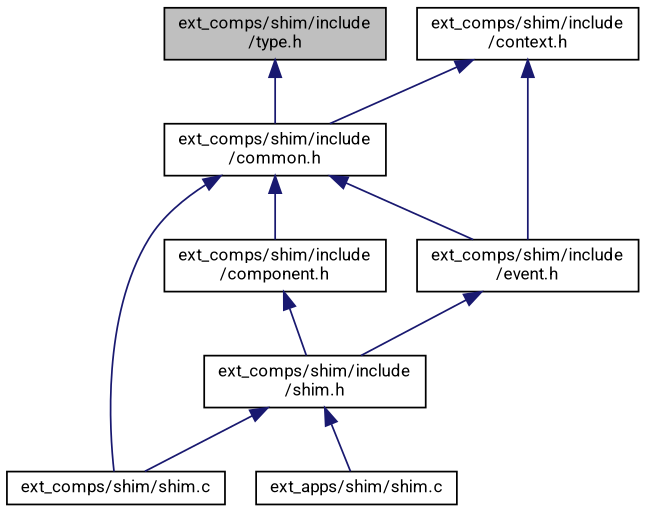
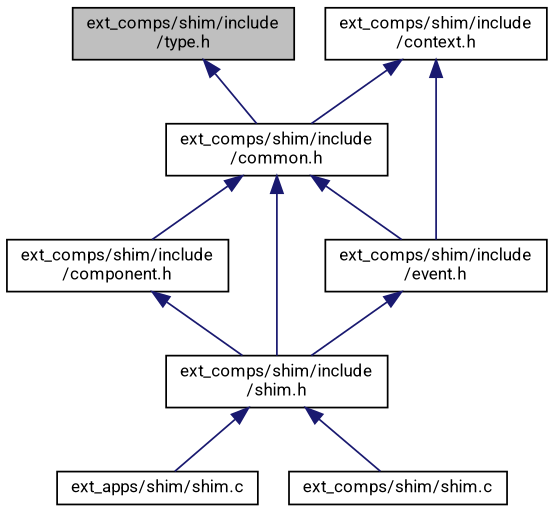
edge "ext_comps/shim/shim.c" -> "ext_comps/shim/include /common.h": now "ext_comps/shim/include /shim.h" -> "ext_comps/shim/include /common.h"
